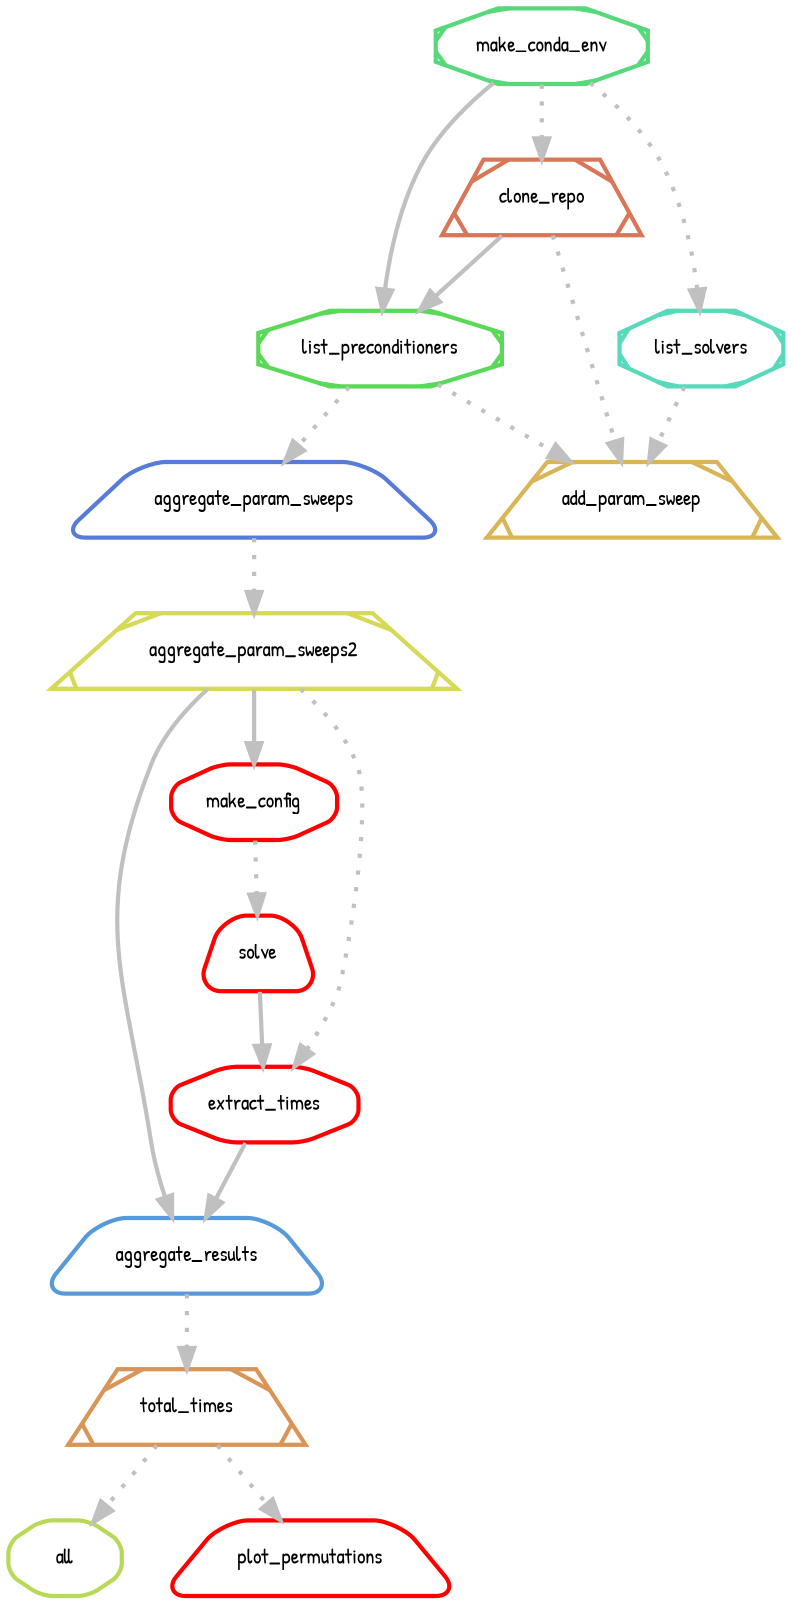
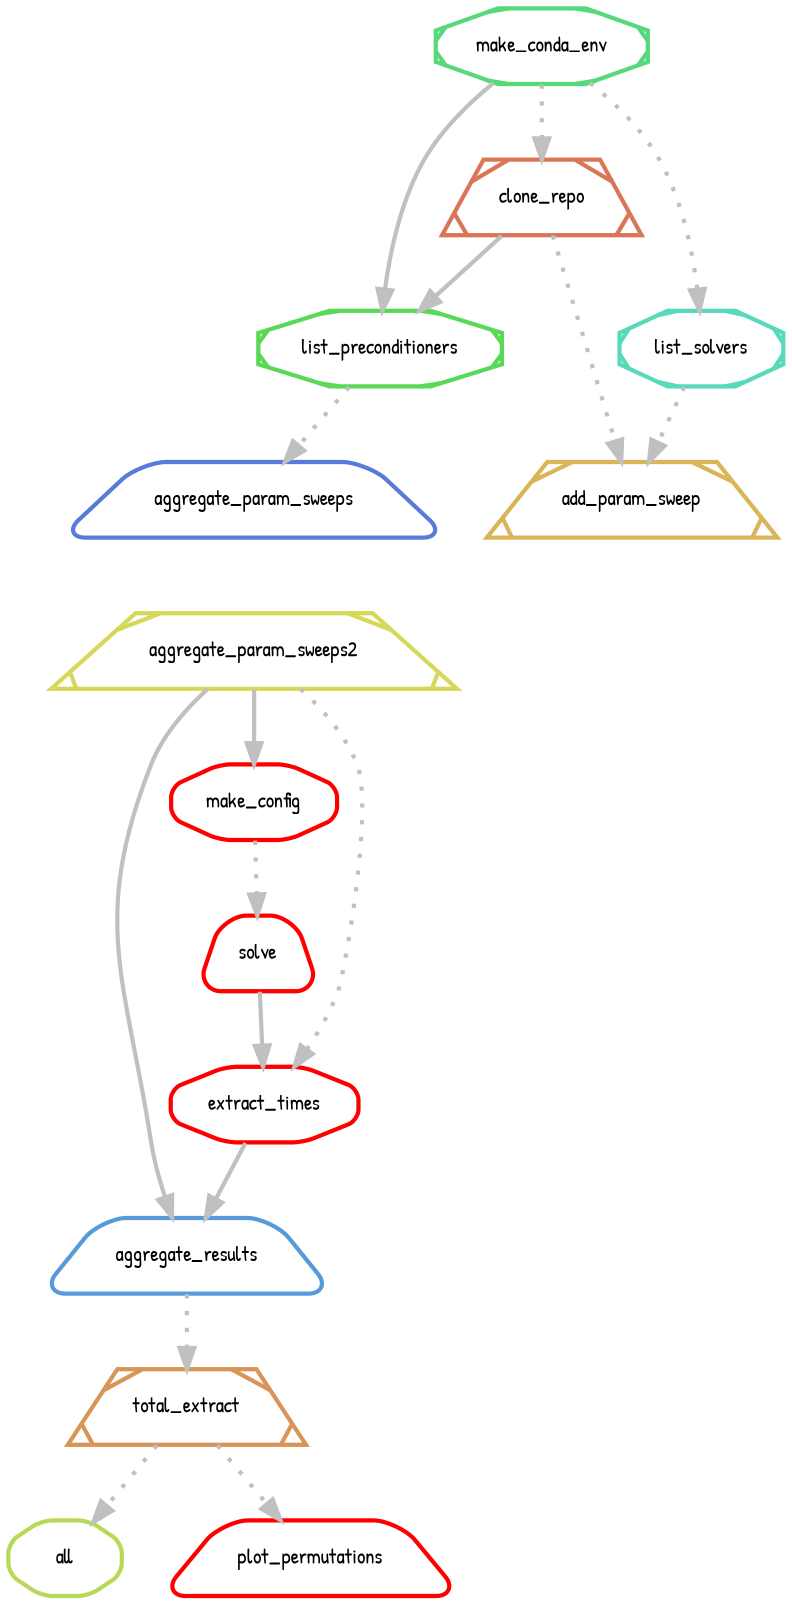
edge "list_preconditioners" -> "add_param_sweep": removed
edge "aggregate_param_sweeps" -> "aggregate_param_sweeps2": removed
node "total_times": label "total_times" -> "total_extract"
